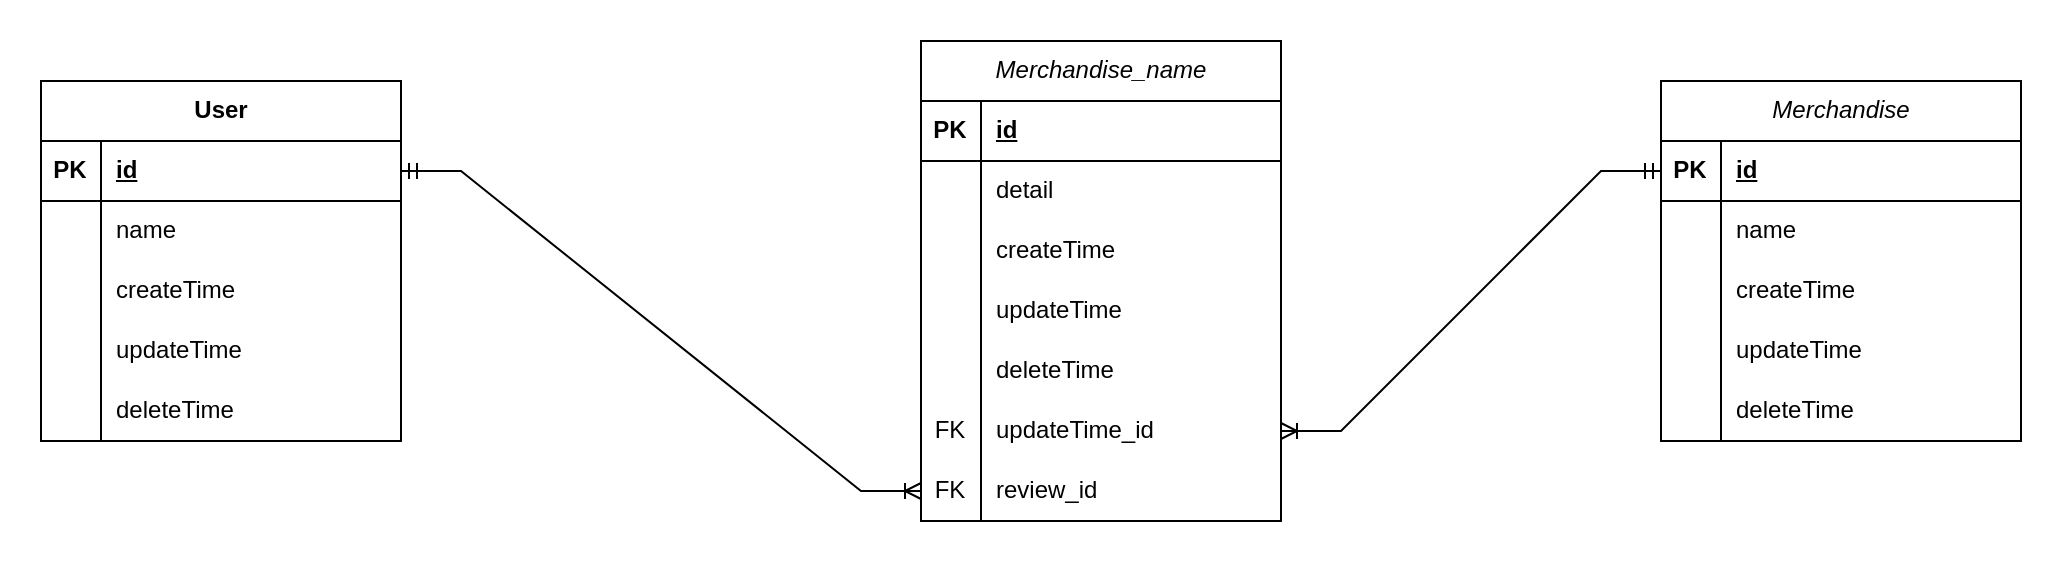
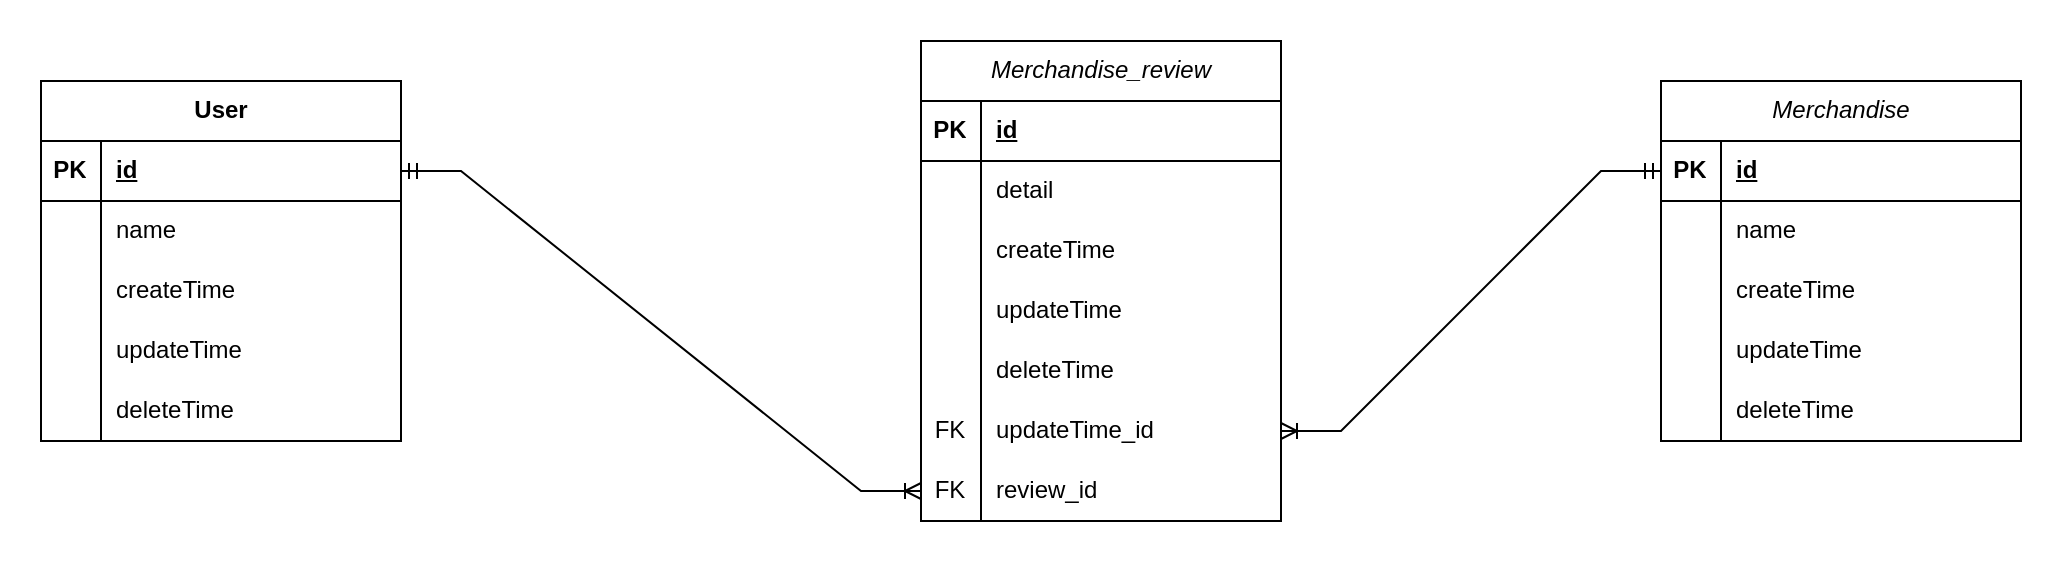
node "Merchandise_name": label "Merchandise_name" -> "Merchandise_review"
